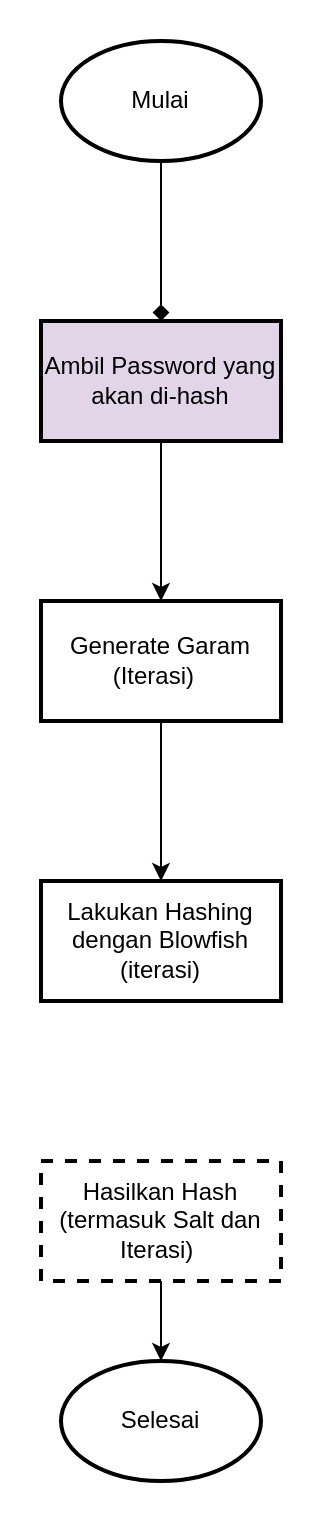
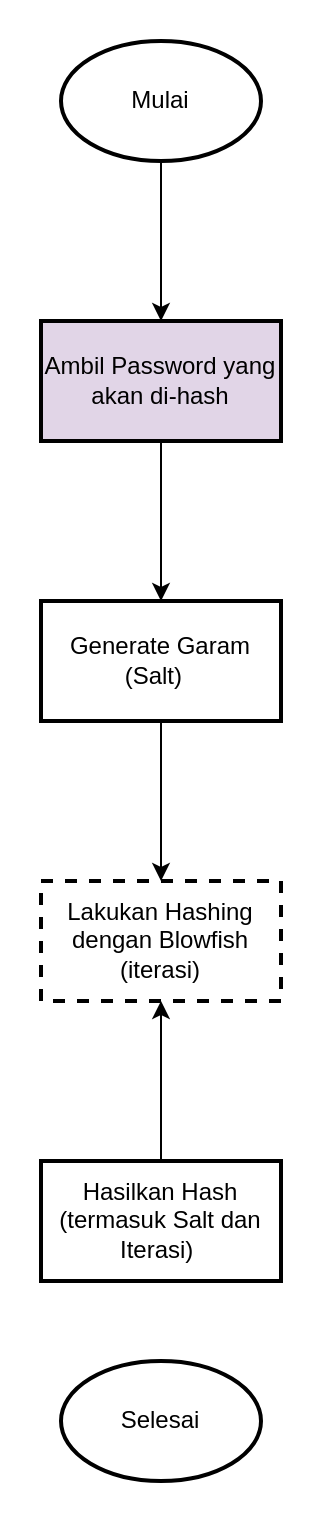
edge "Mulai" -> "Ambil Password yang akan di-hash": arrowhead diamond -> classic
node "Generate Garam (Iterasi)": label "Generate Garam (Iterasi)" -> "Generate Garam (Salt)"
node "Lakukan Hashing dengan Blowfish (iterasi)": style solid -> dashed
node "Hasilkan Hash (termasuk Salt dan Iterasi)": style dashed -> solid
edge "Hasilkan Hash (termasuk Salt dan Iterasi)" -> "Selesai": now "Hasilkan Hash (termasuk Salt dan Iterasi)" -> "Lakukan Hashing dengan Blowfish (iterasi)"
